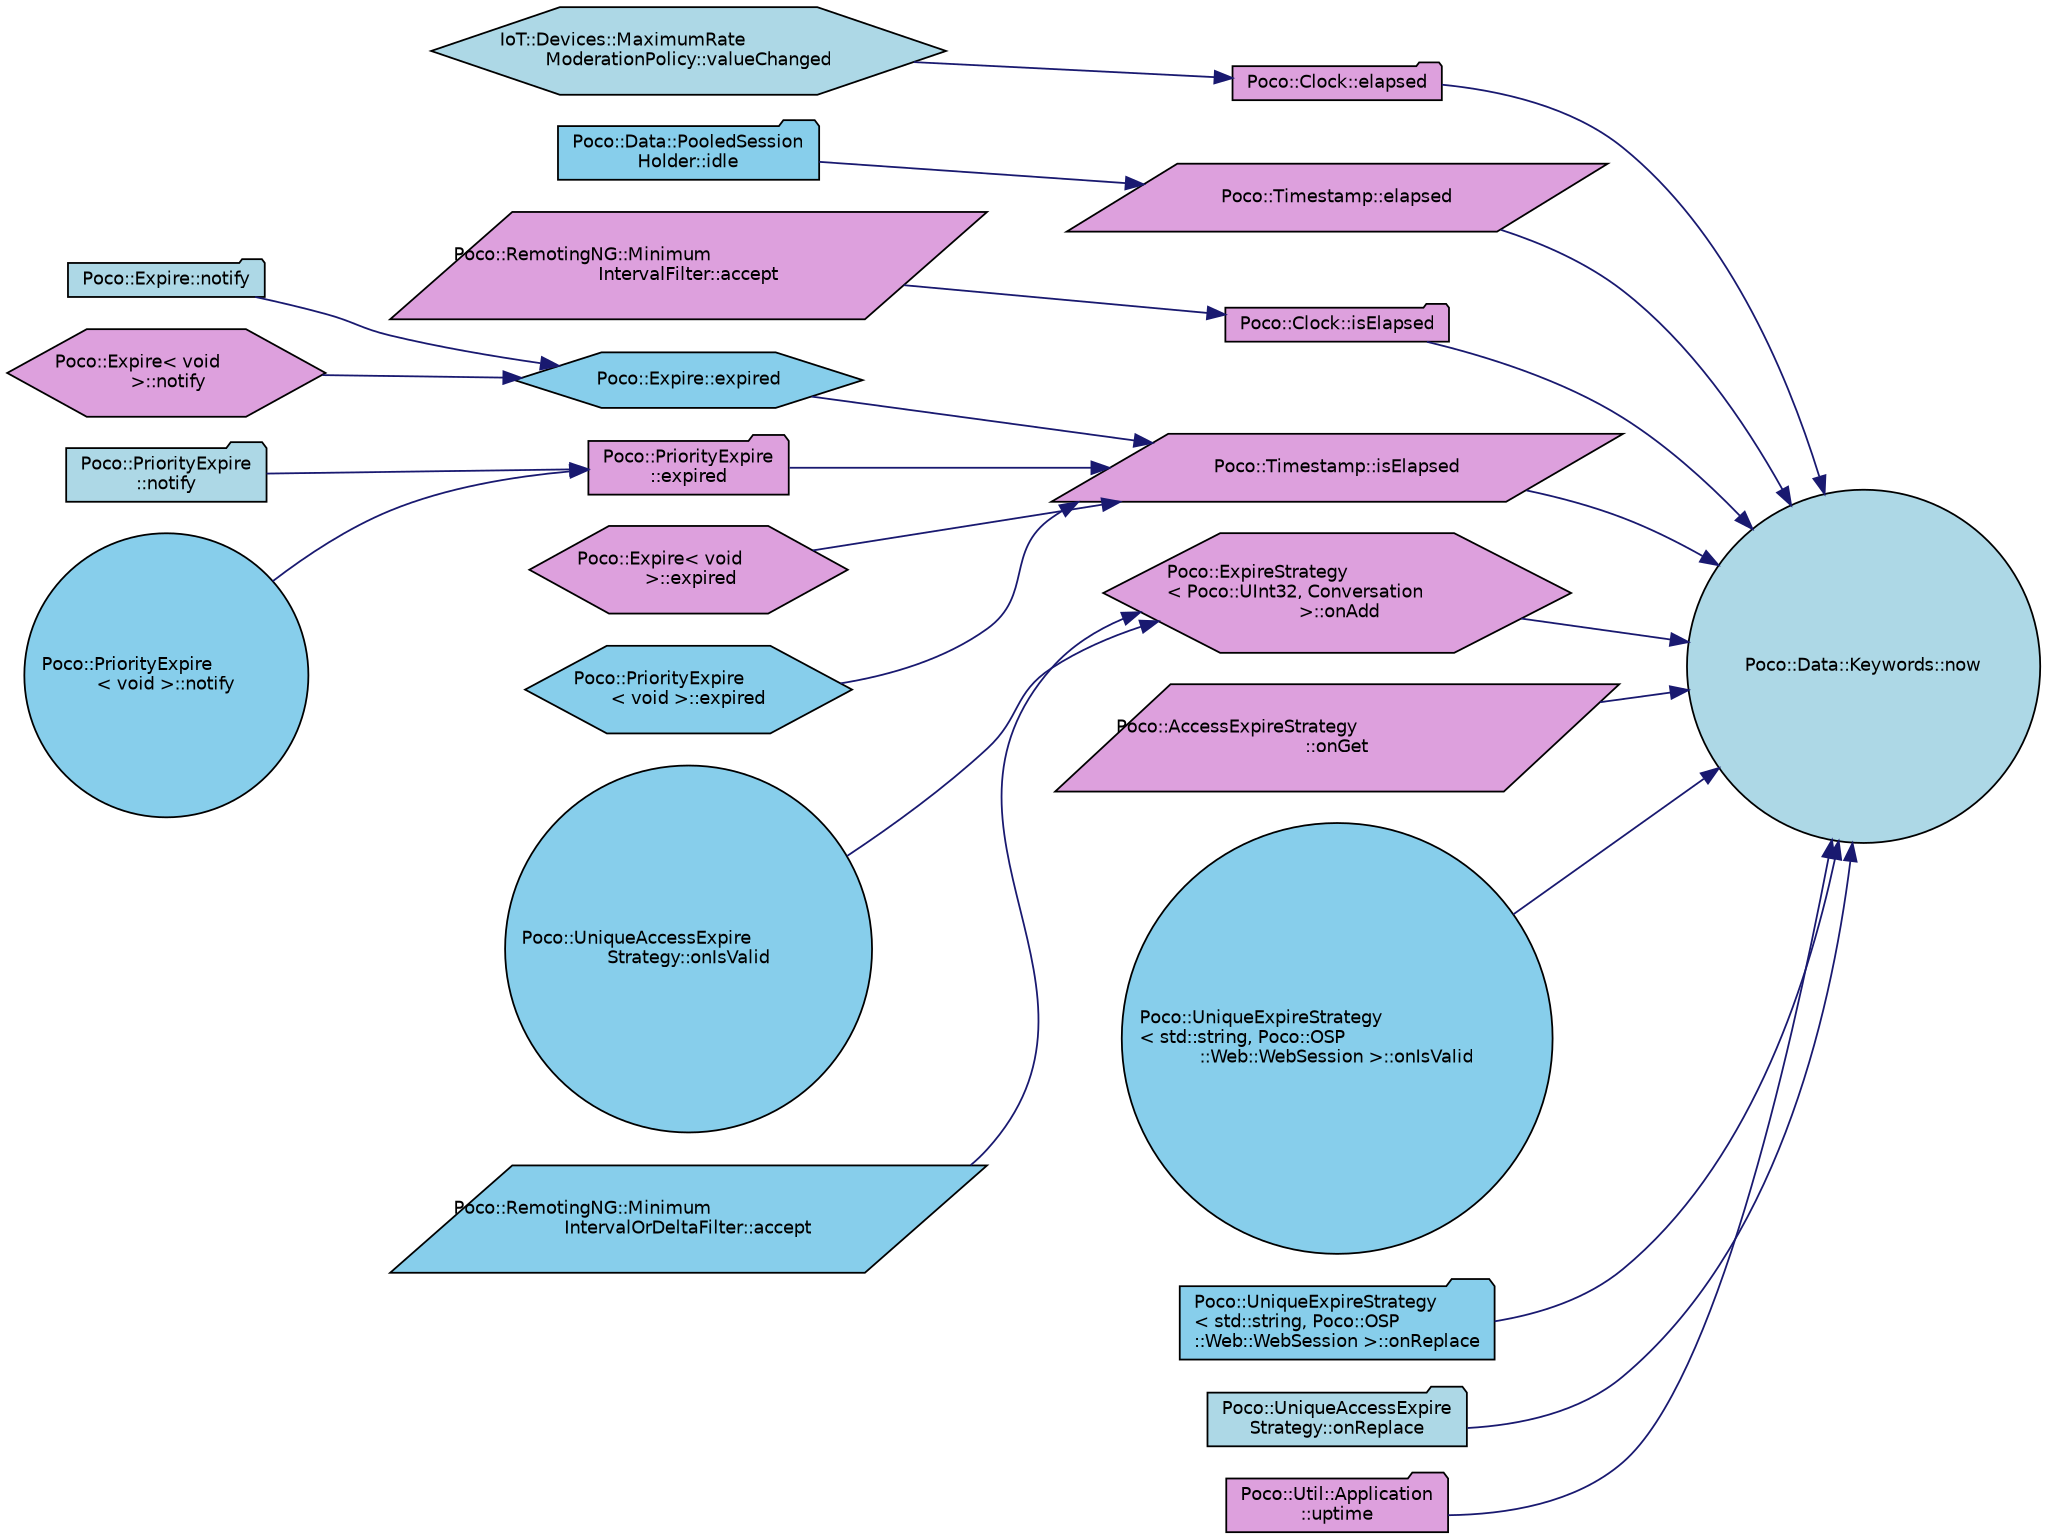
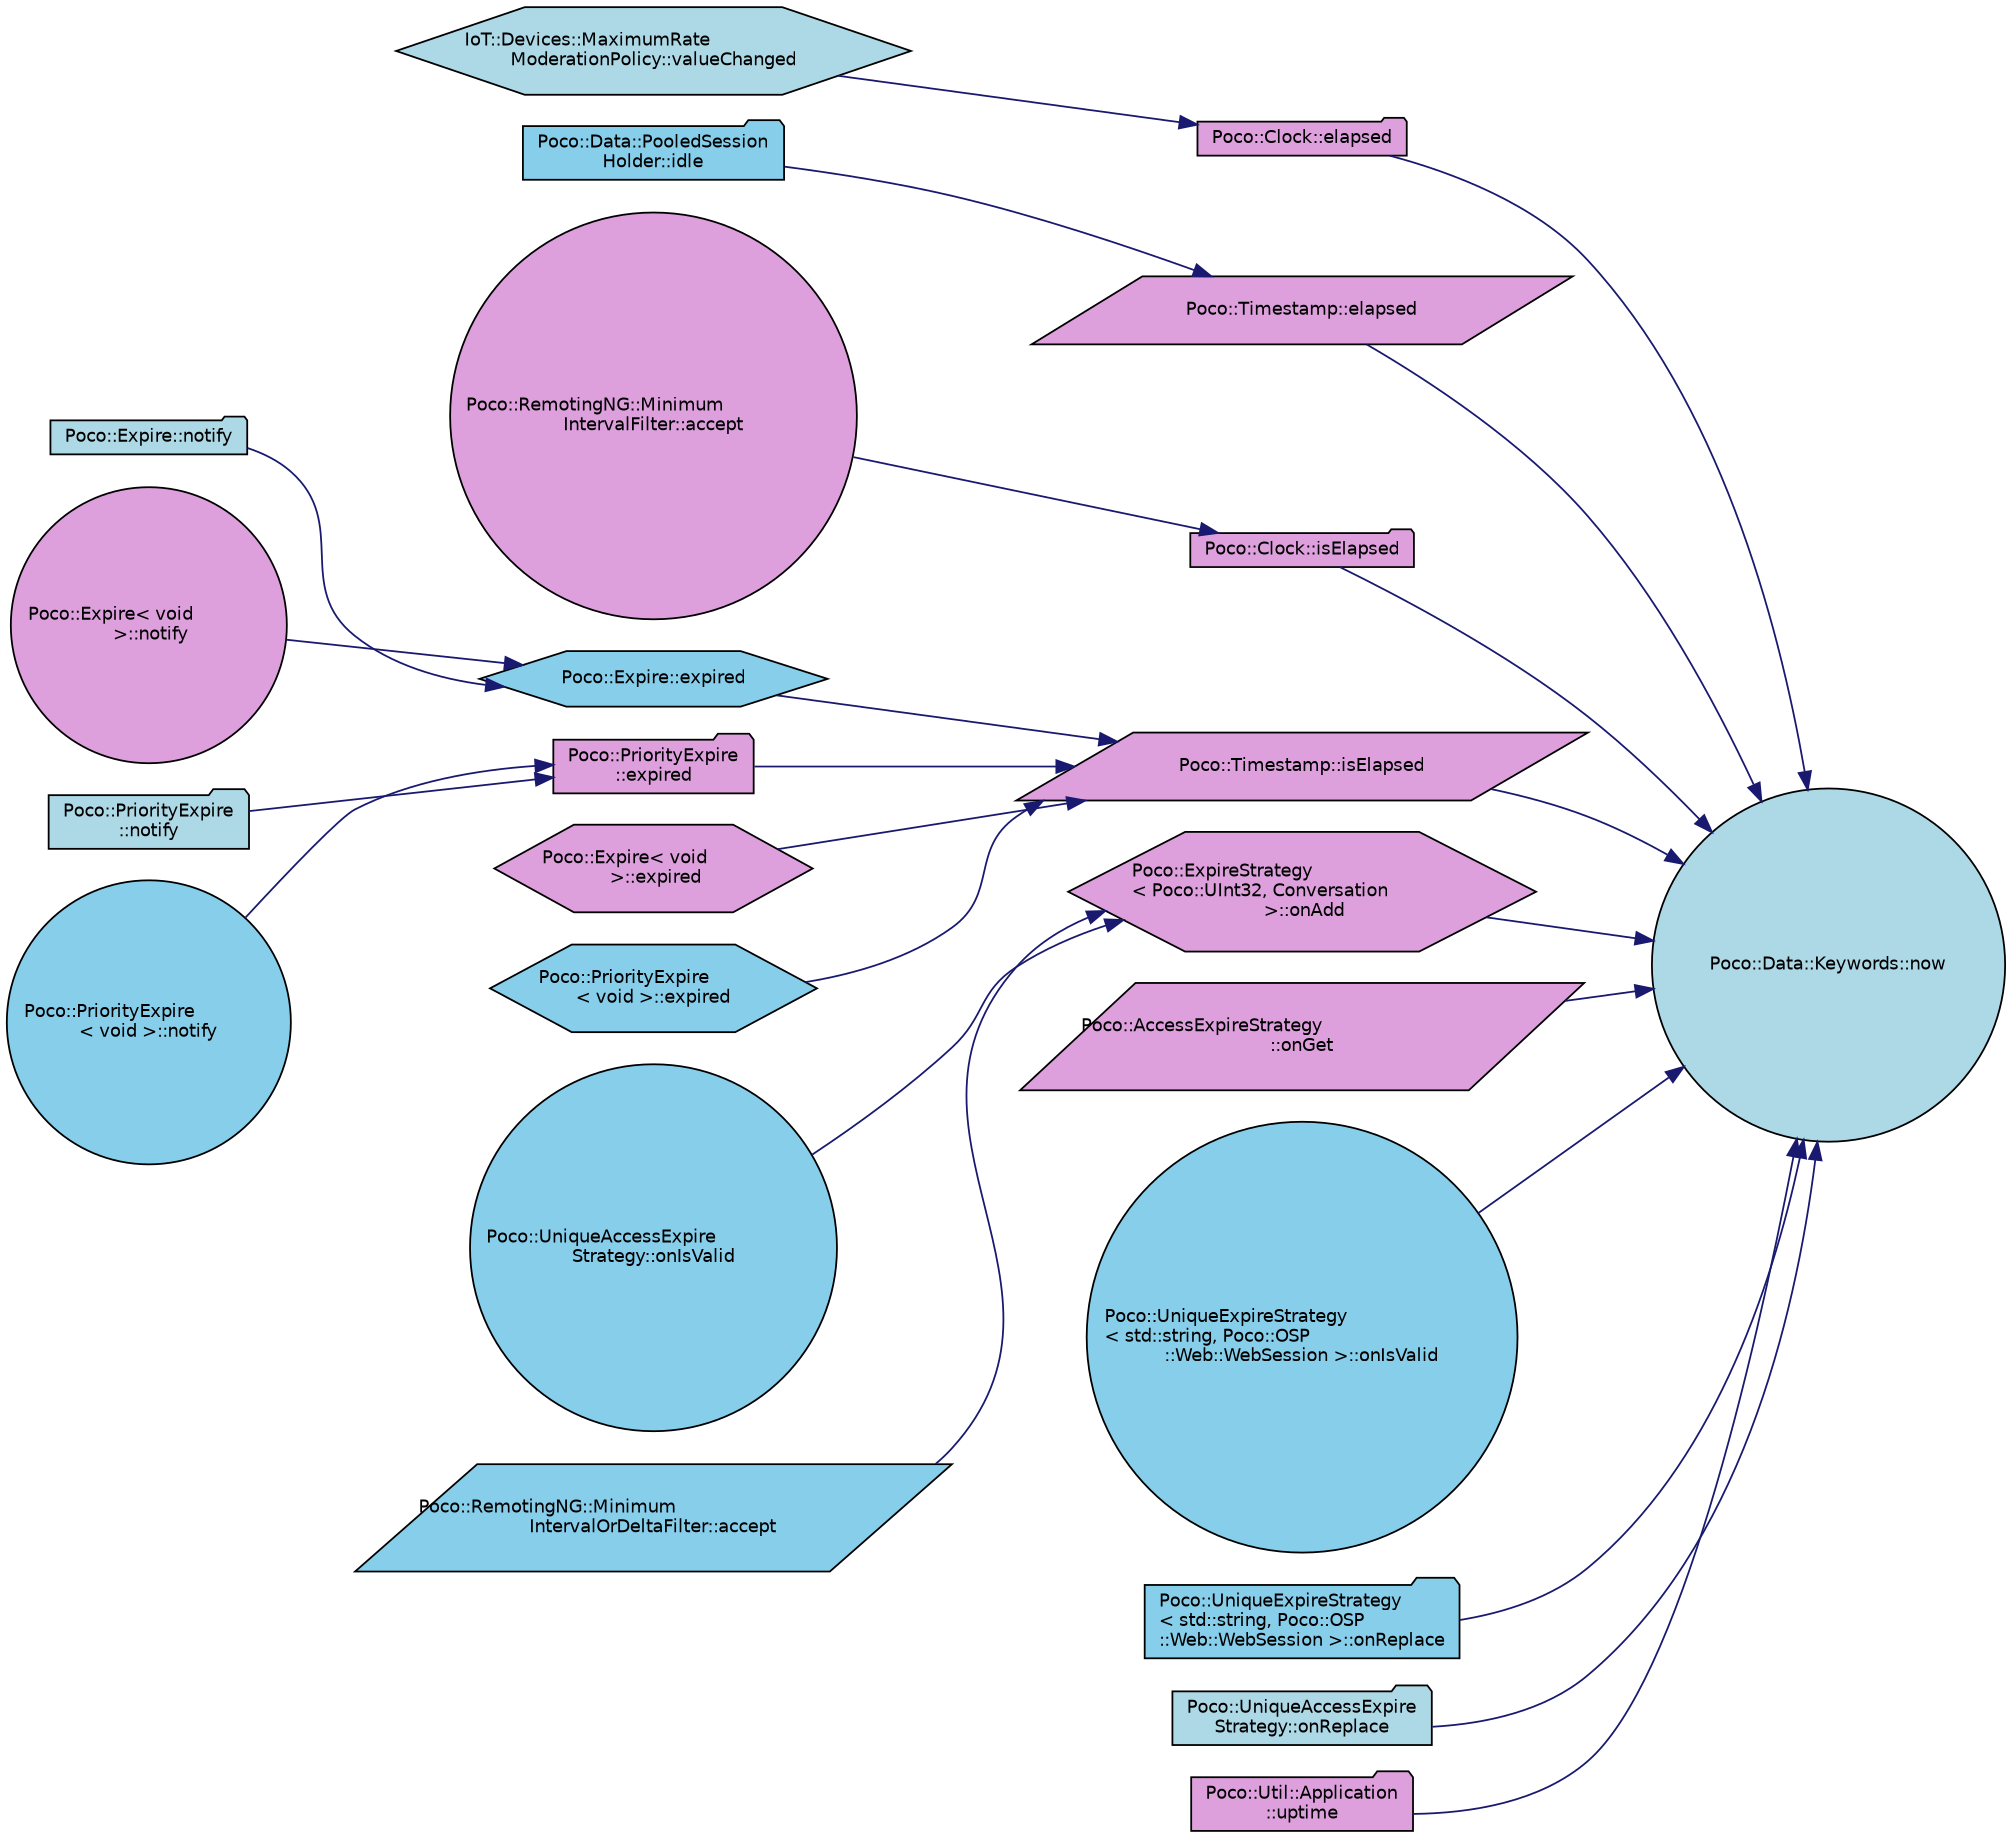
node "Poco::RemotingNG::Minimum IntervalFilter::accept": shape parallelogram -> circle
node "Poco::Expire< void >::notify": shape hexagon -> circle
